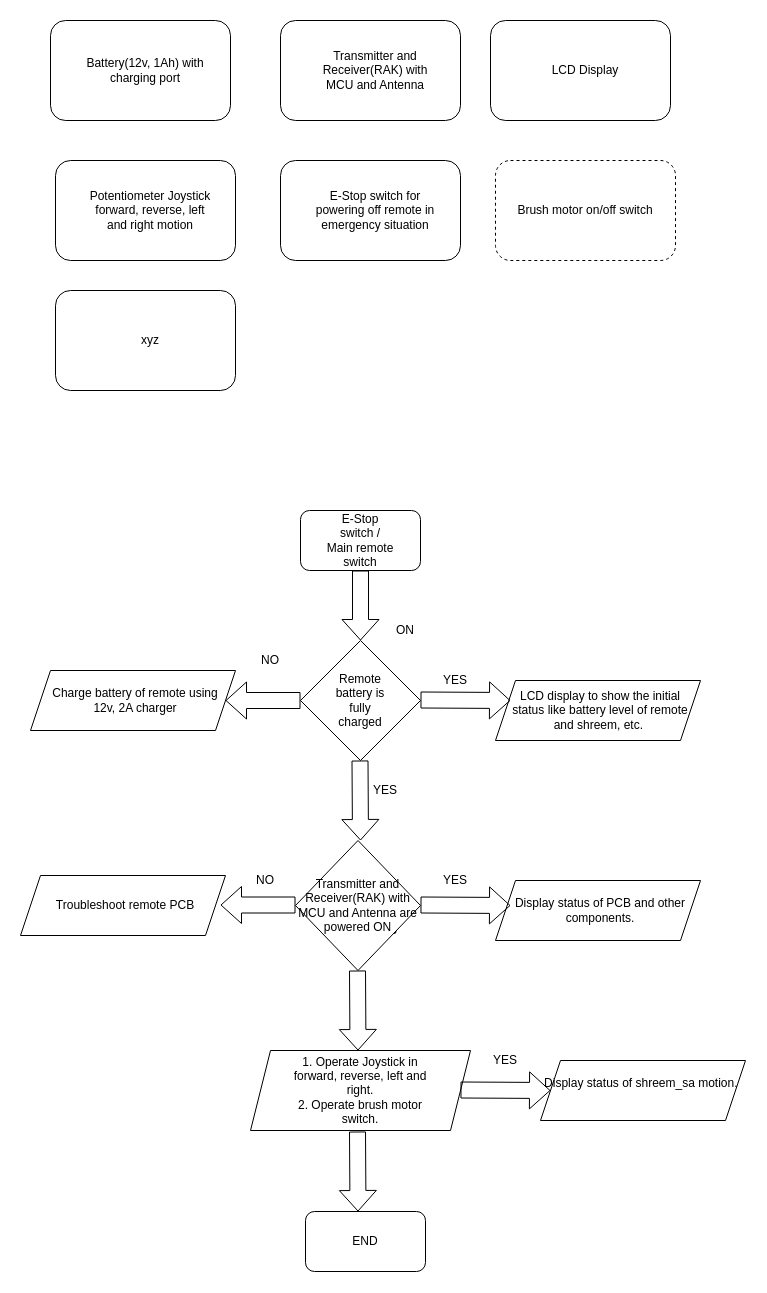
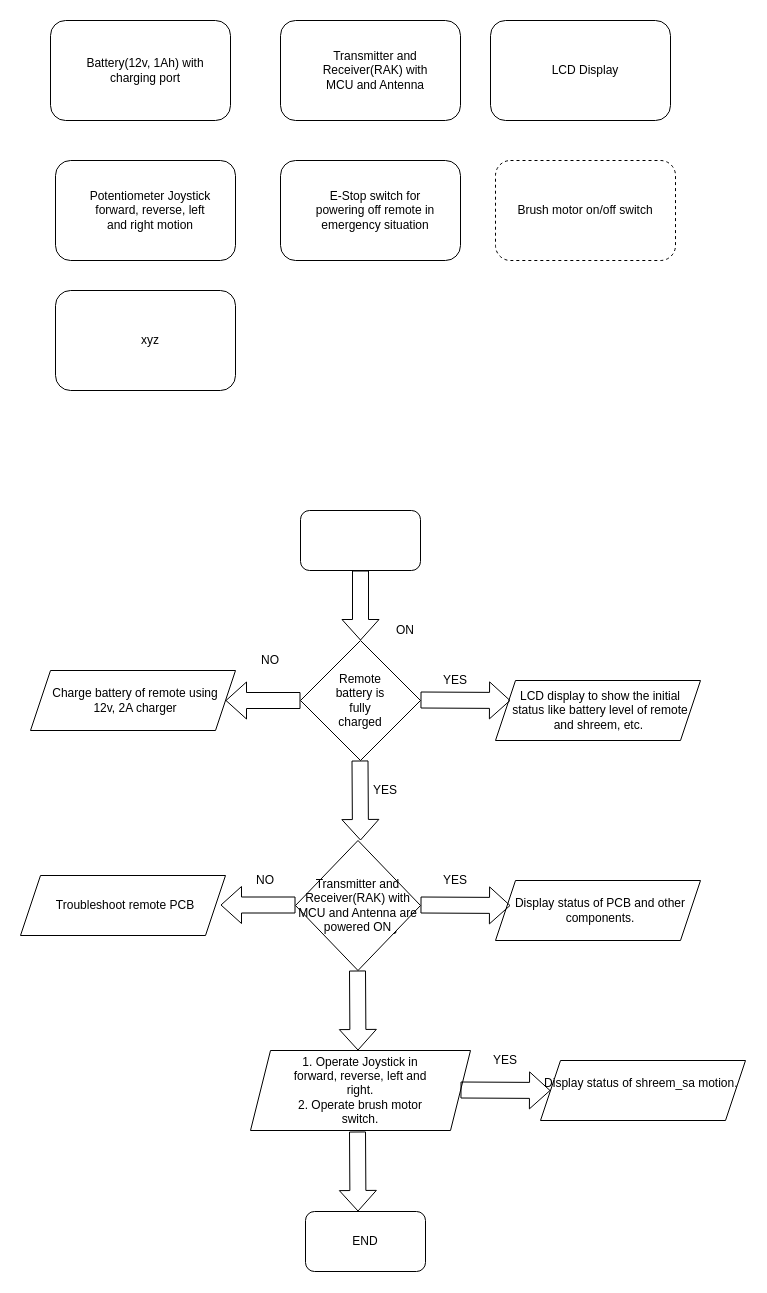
node "E-Stop switch / Main remote switch": removed
